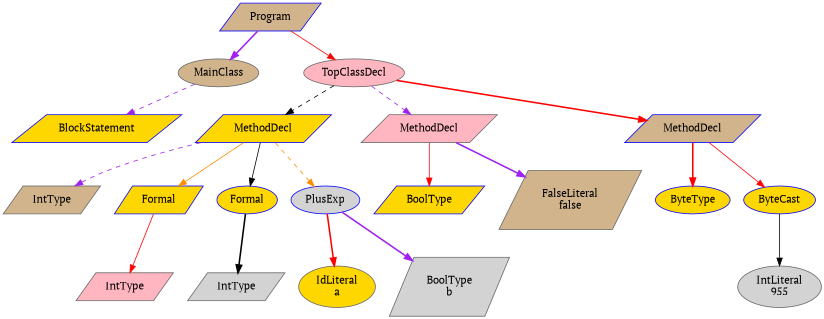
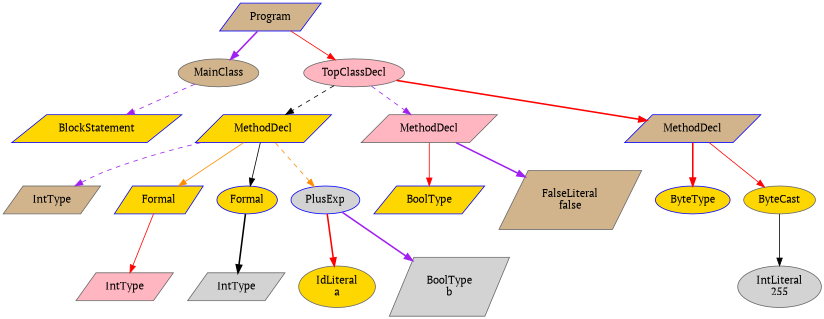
node "ByteCast": color blue -> gray40
node "IntLiteral 955": label "IntLiteral 955" -> "IntLiteral 255"
